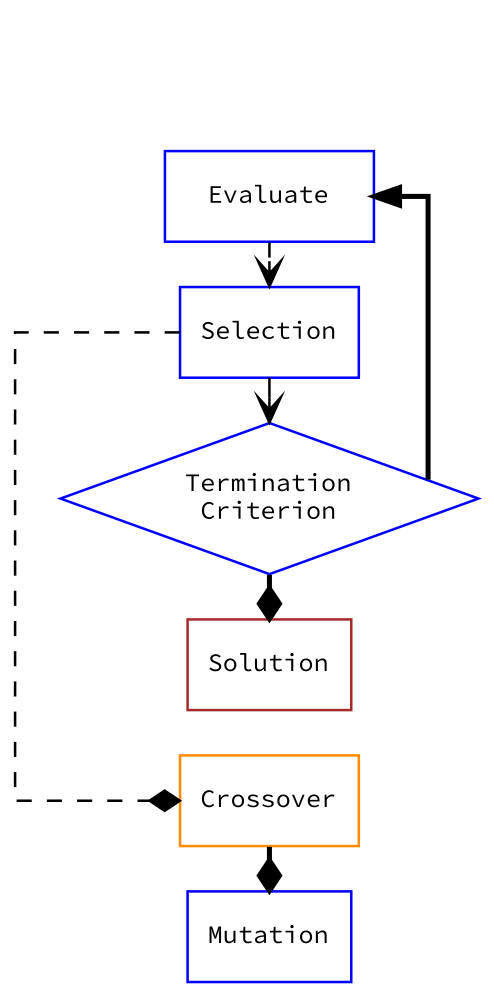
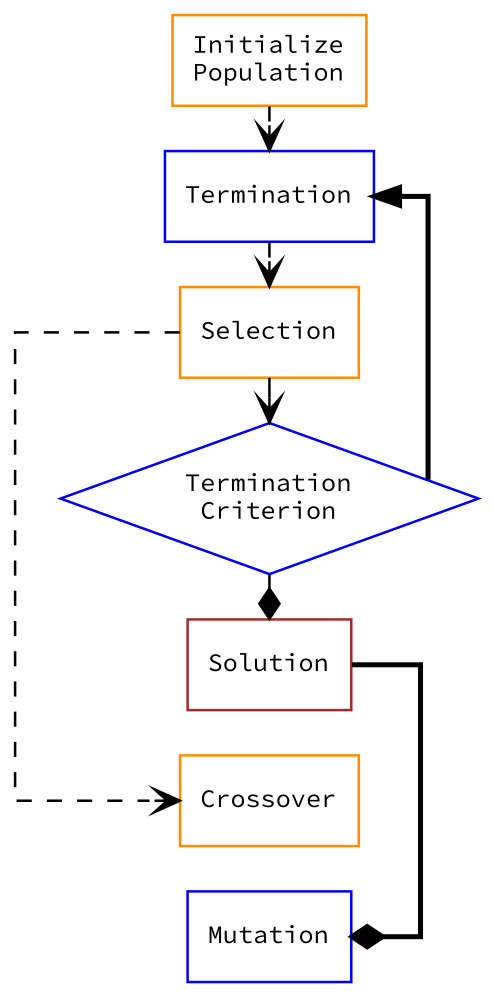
node "Initialize Population": added
node "Evaluate": label "Evaluate" -> "Termination"
node "Selection": color blue -> darkorange
edge "Selection" -> "Crossover": arrowhead diamond -> vee
edge "Termination Criterion" -> "Solution": style bold -> dashed
edge "Crossover" -> "Mutation": now "Solution" -> "Mutation"
